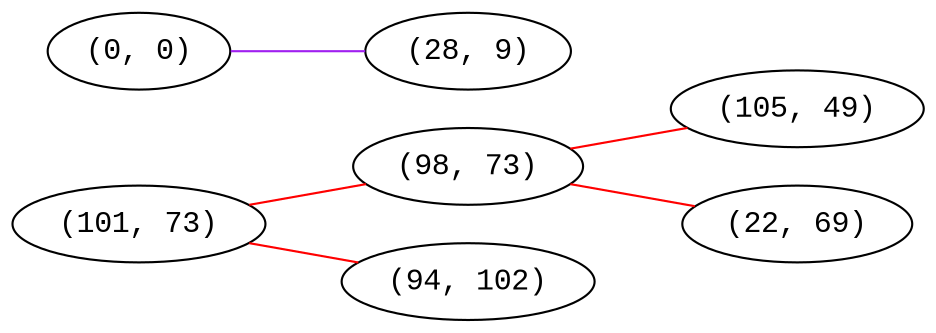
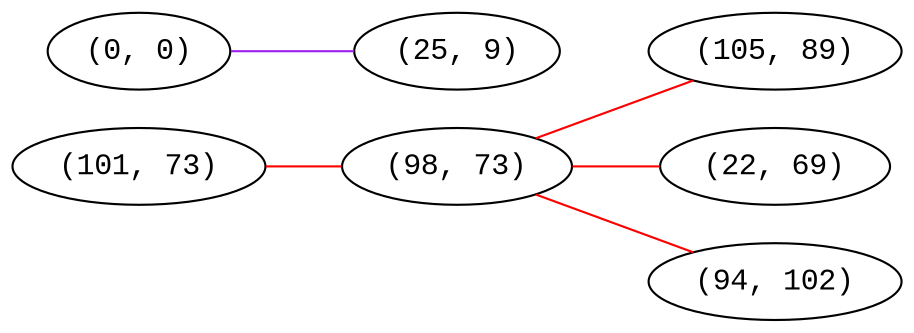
node "(28, 9)": label "(28, 9)" -> "(25, 9)"
node "(105, 49)": label "(105, 49)" -> "(105, 89)"
edge "(101, 73)" -- "(94, 102)": now "(98, 73)" -- "(94, 102)"
